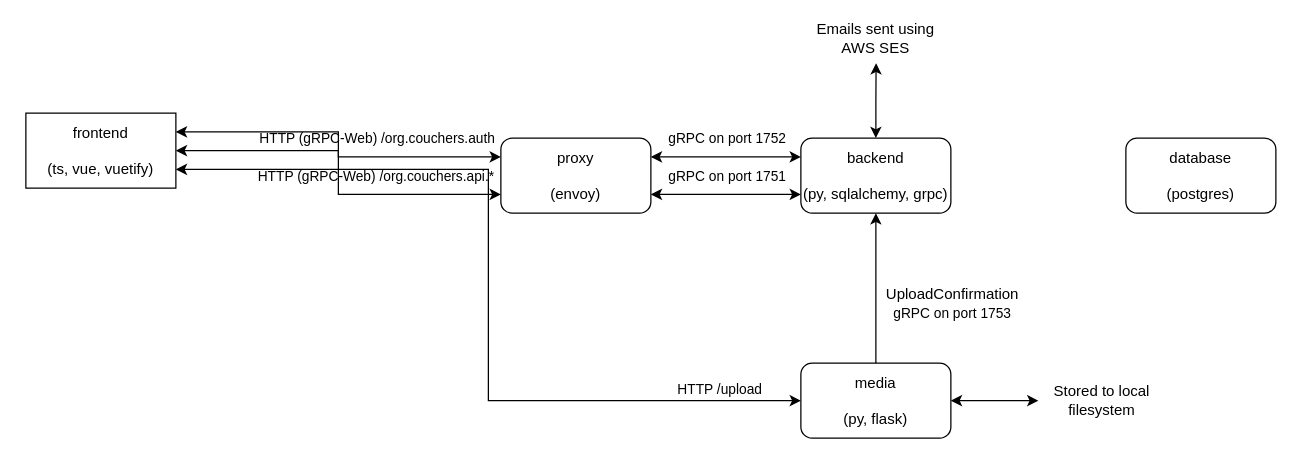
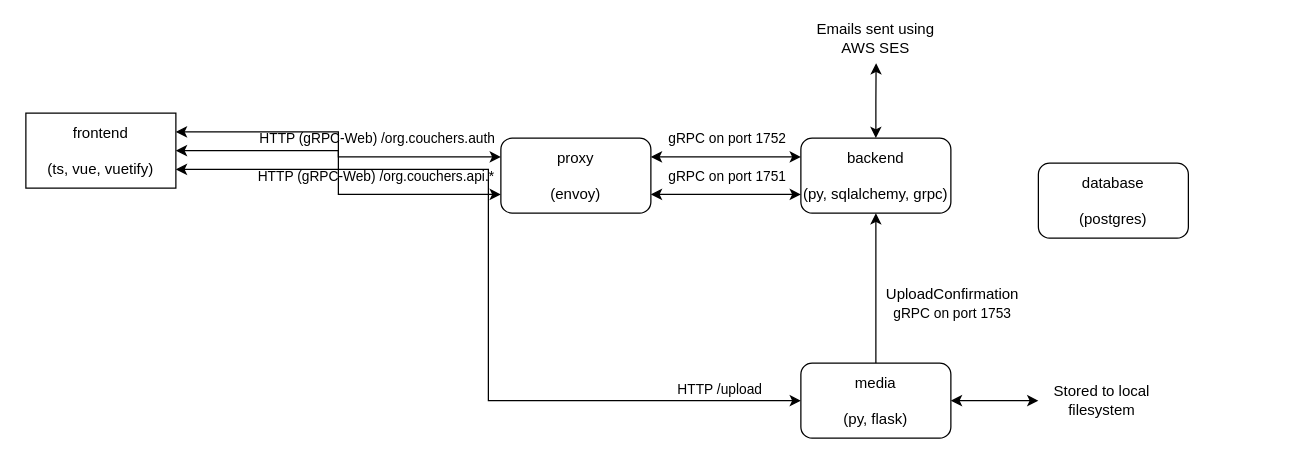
node "database (postgres)": moved (1201, 176) -> (1113, 201)
